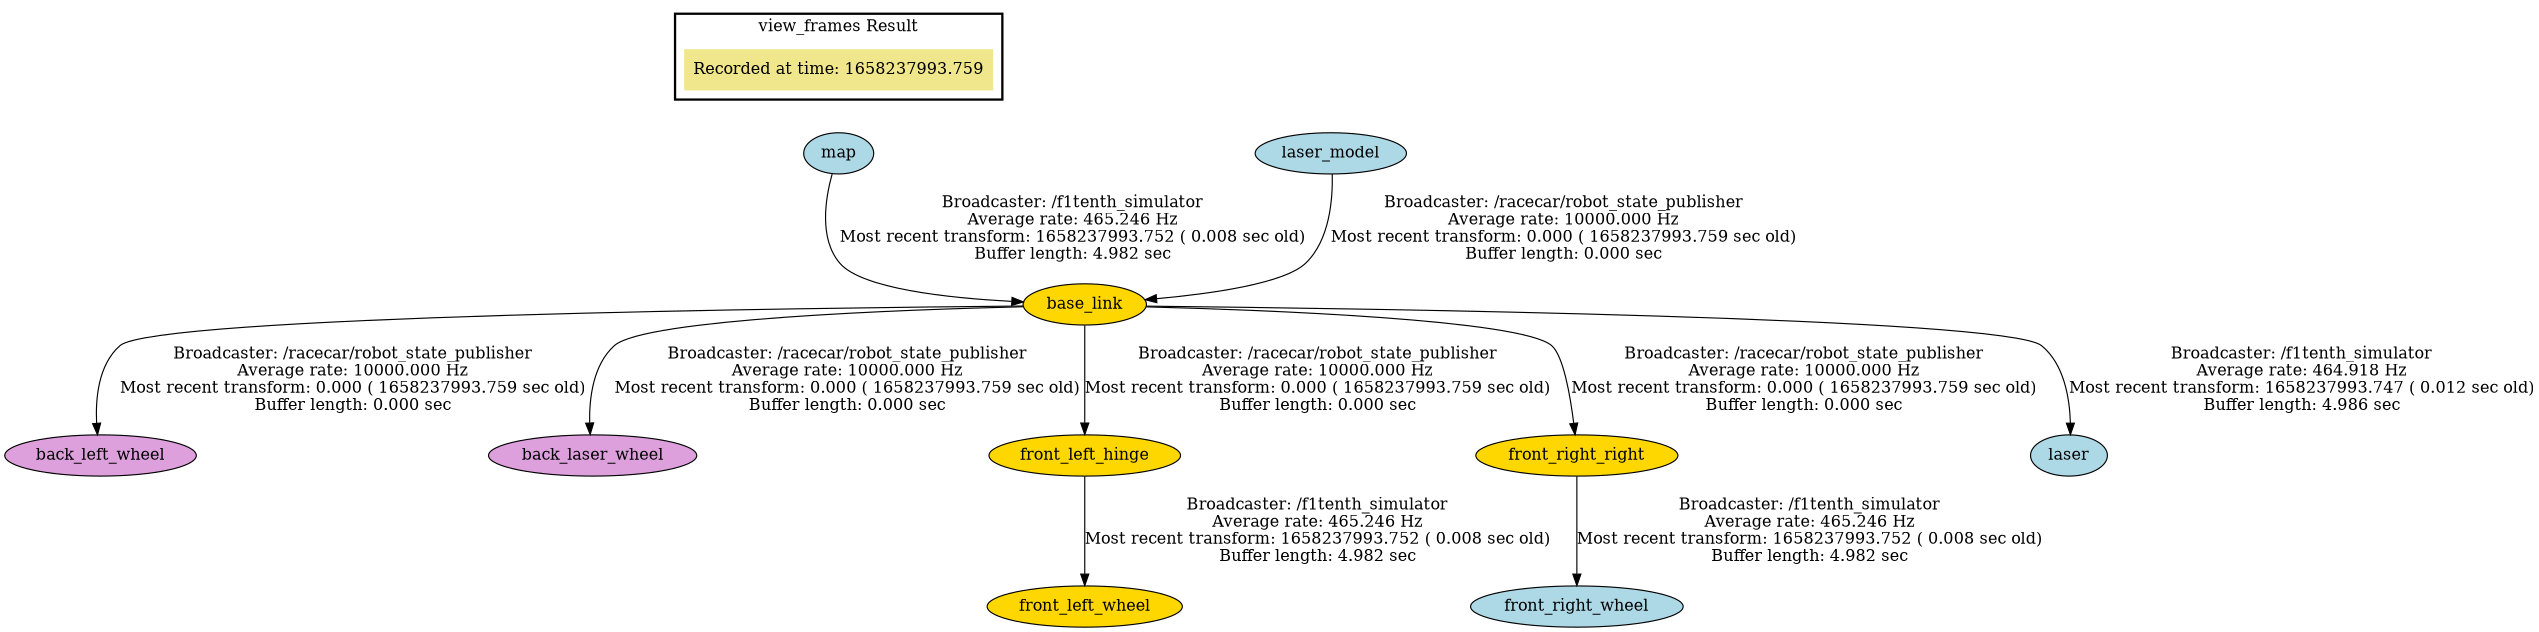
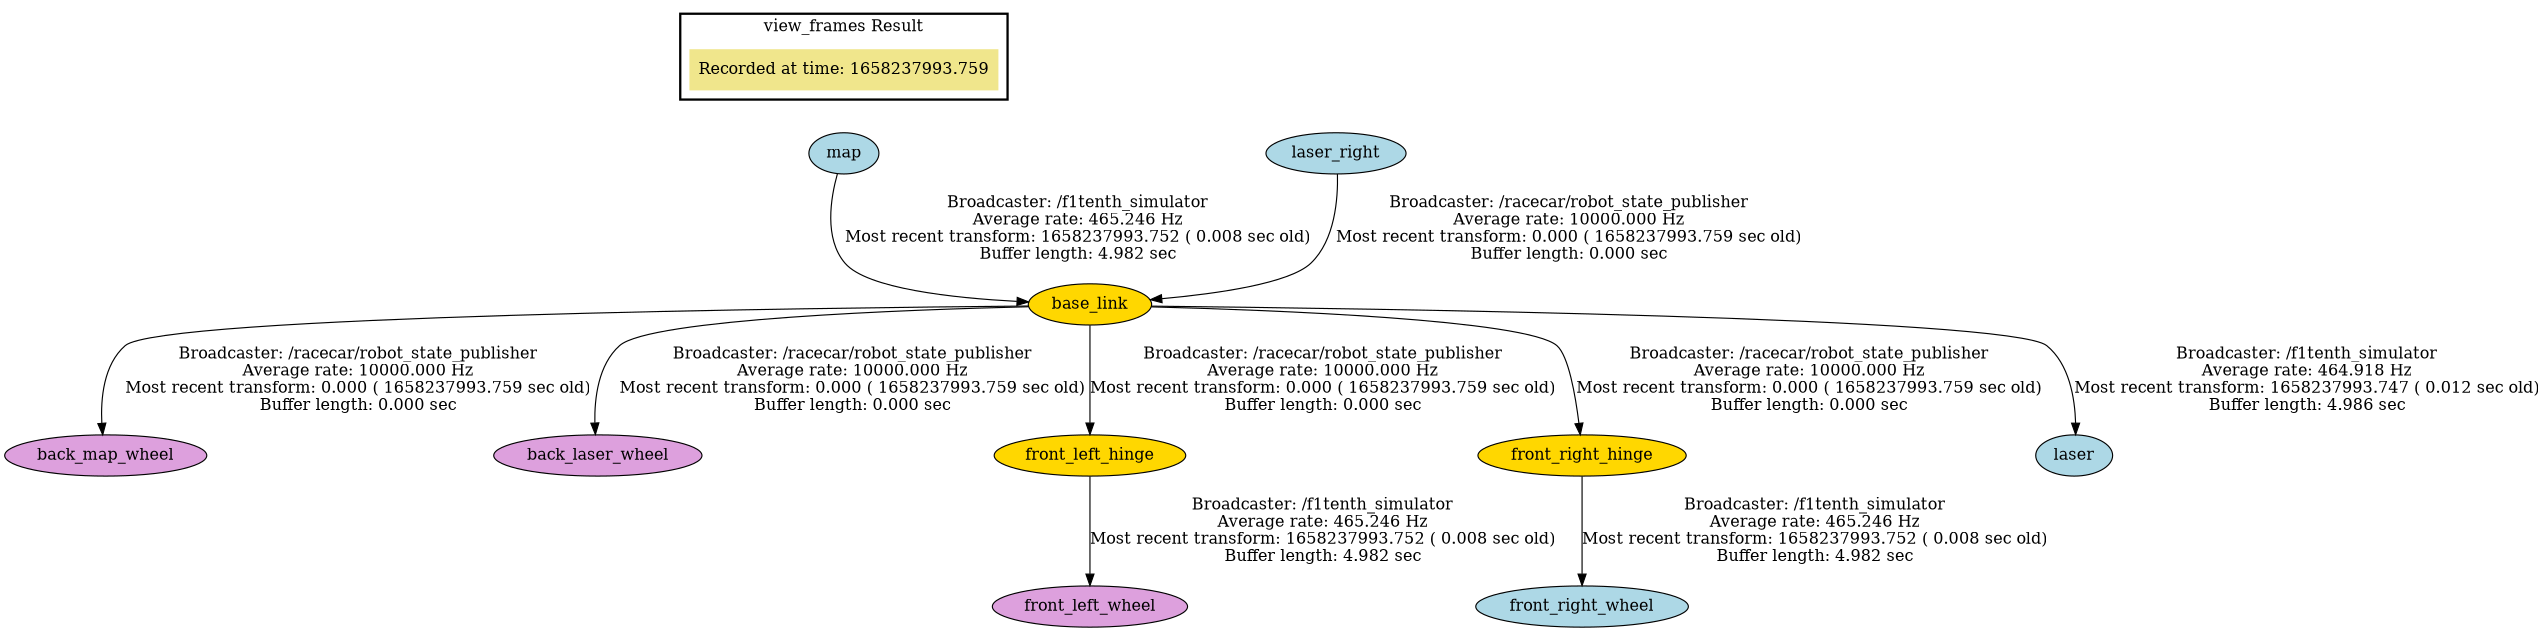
node "laser_model": label "laser_model" -> "laser_right"
node "back_left_wheel": label "back_left_wheel" -> "back_map_wheel"
node "front_right_right": label "front_right_right" -> "front_right_hinge"
node "front_left_wheel": fillcolor gold -> plum
